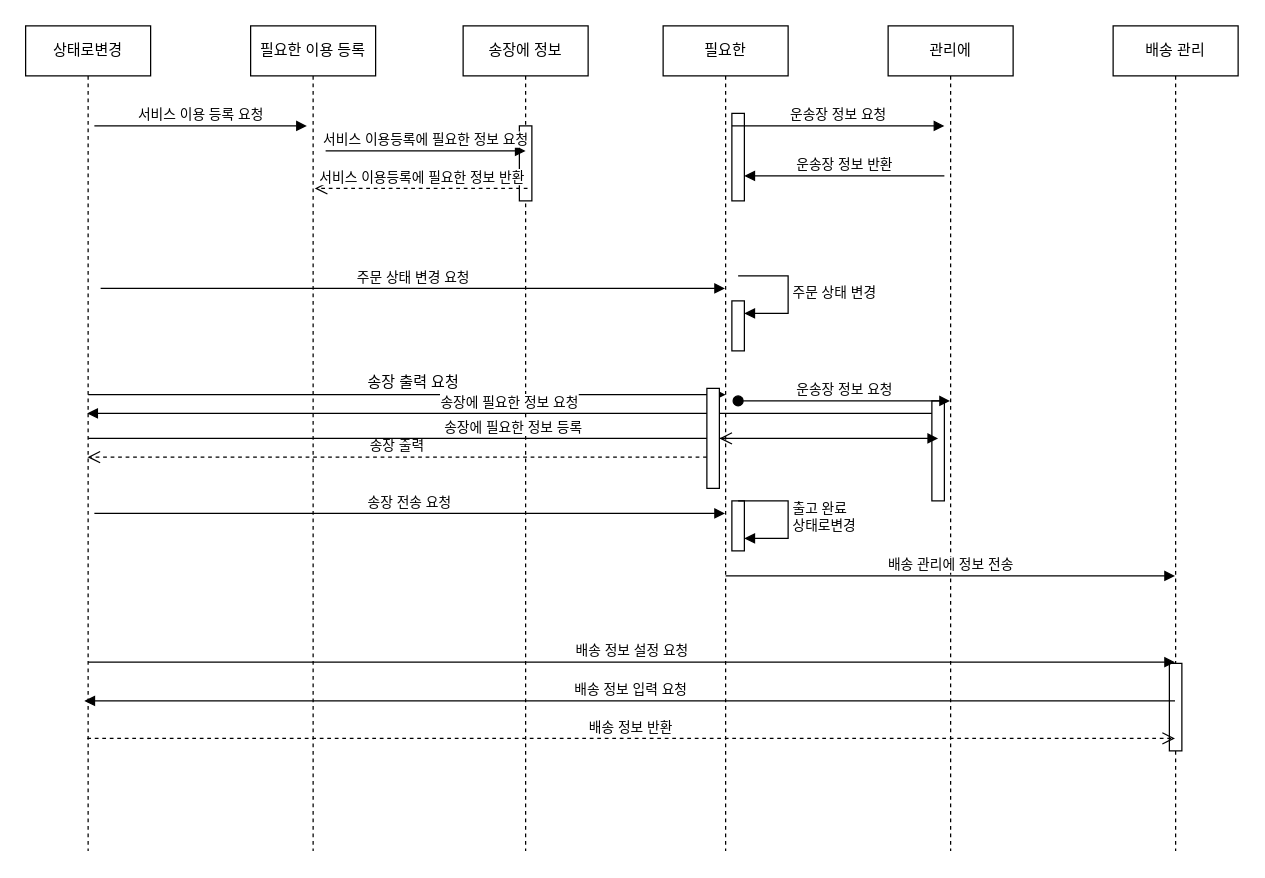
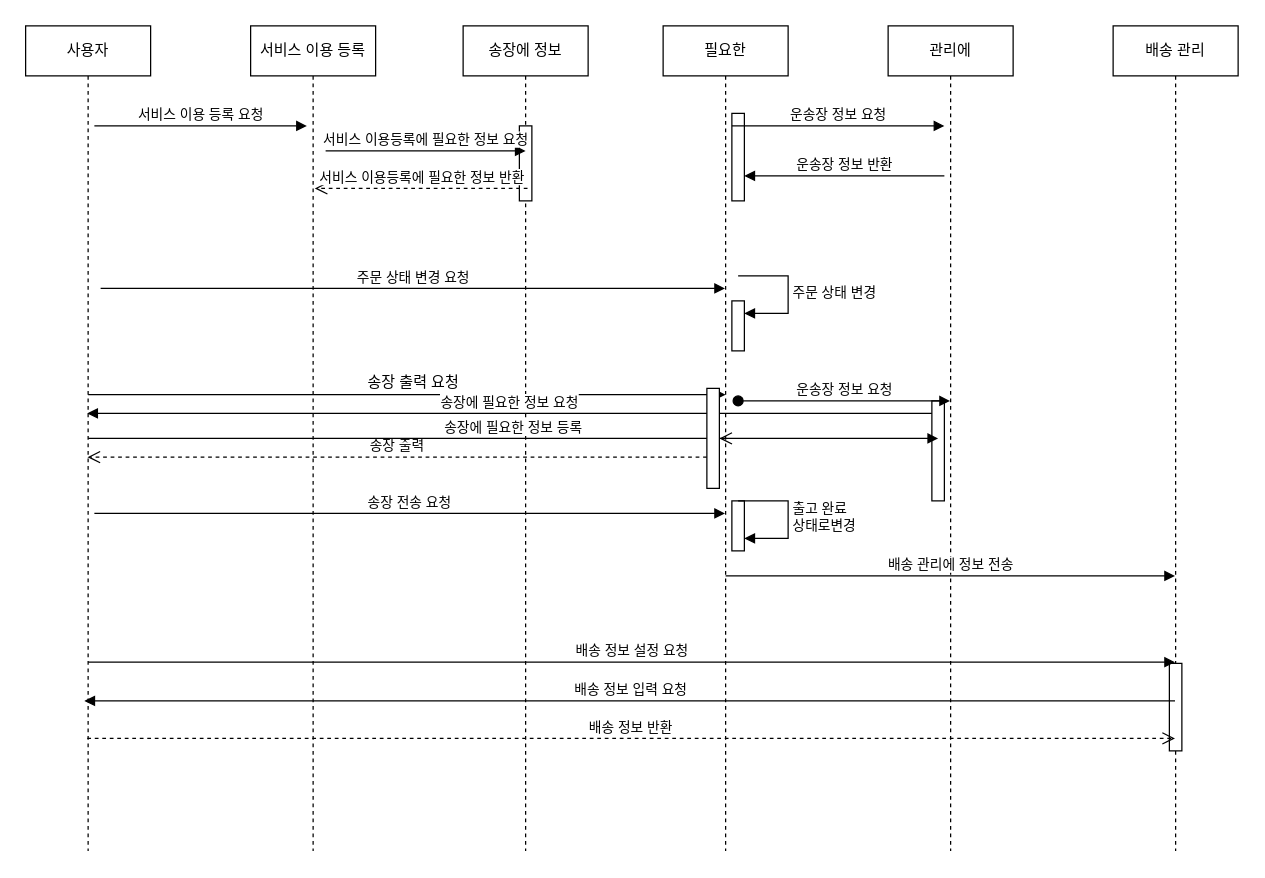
node "상태로변경": label "상태로변경" -> "사용자"
node "필요한 이용 등록": label "필요한 이용 등록" -> "서비스 이용 등록"
